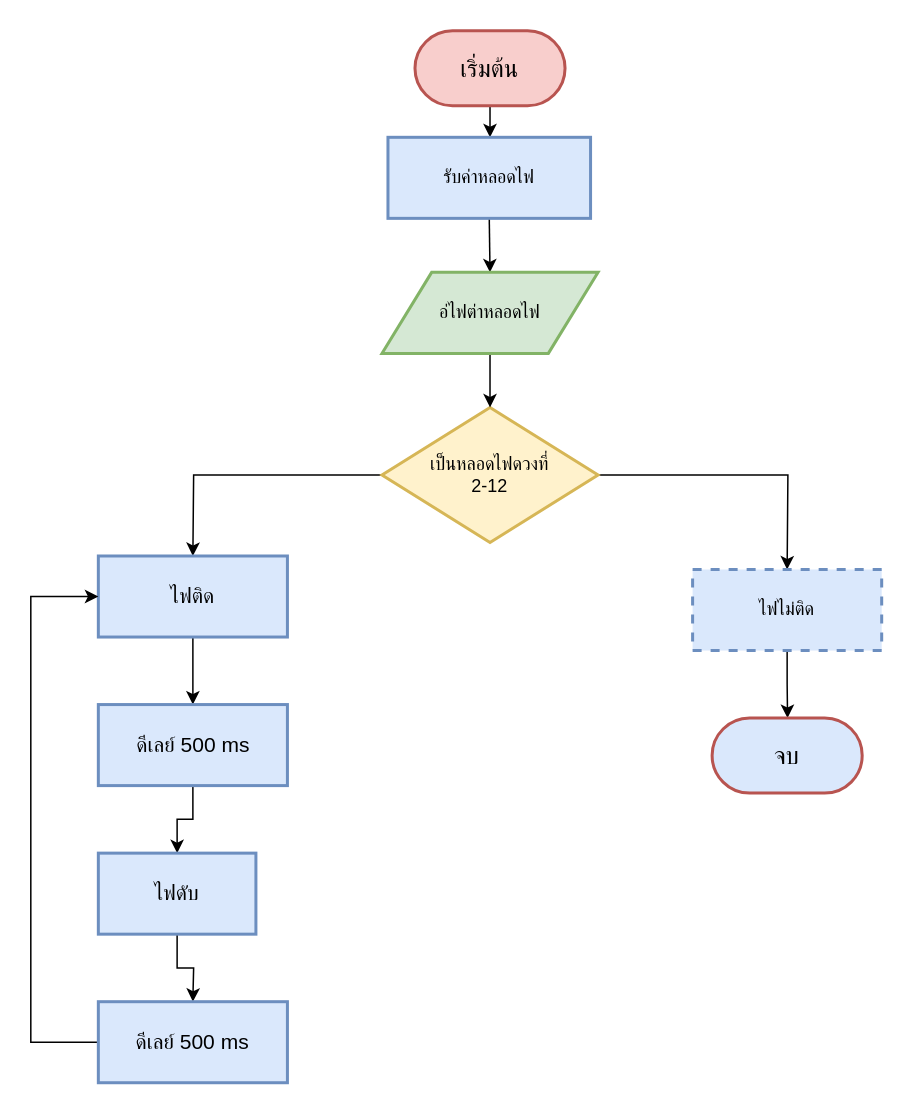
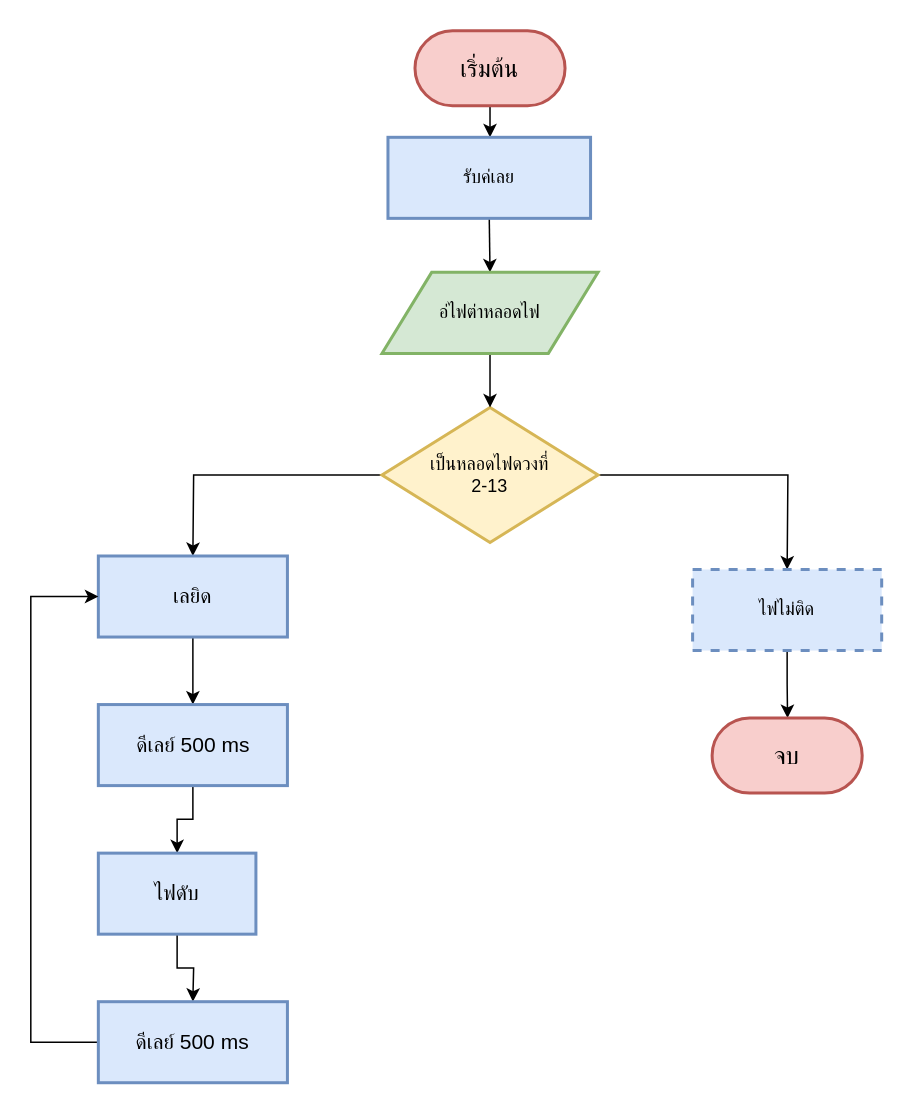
node "รับค่าหลอดไฟ": label "รับค่าหลอดไฟ" -> "รับค่เลย"
node "เป็นหลอดไฟดวงที่ 2-12": label "เป็นหลอดไฟดวงที่ 2-12" -> "เป็นหลอดไฟดวงที่ 2-13"
node "ไฟติด": label "ไฟติด" -> "เลยิด"
node "จบ": fillcolor #dae8fc -> #f8cecc
